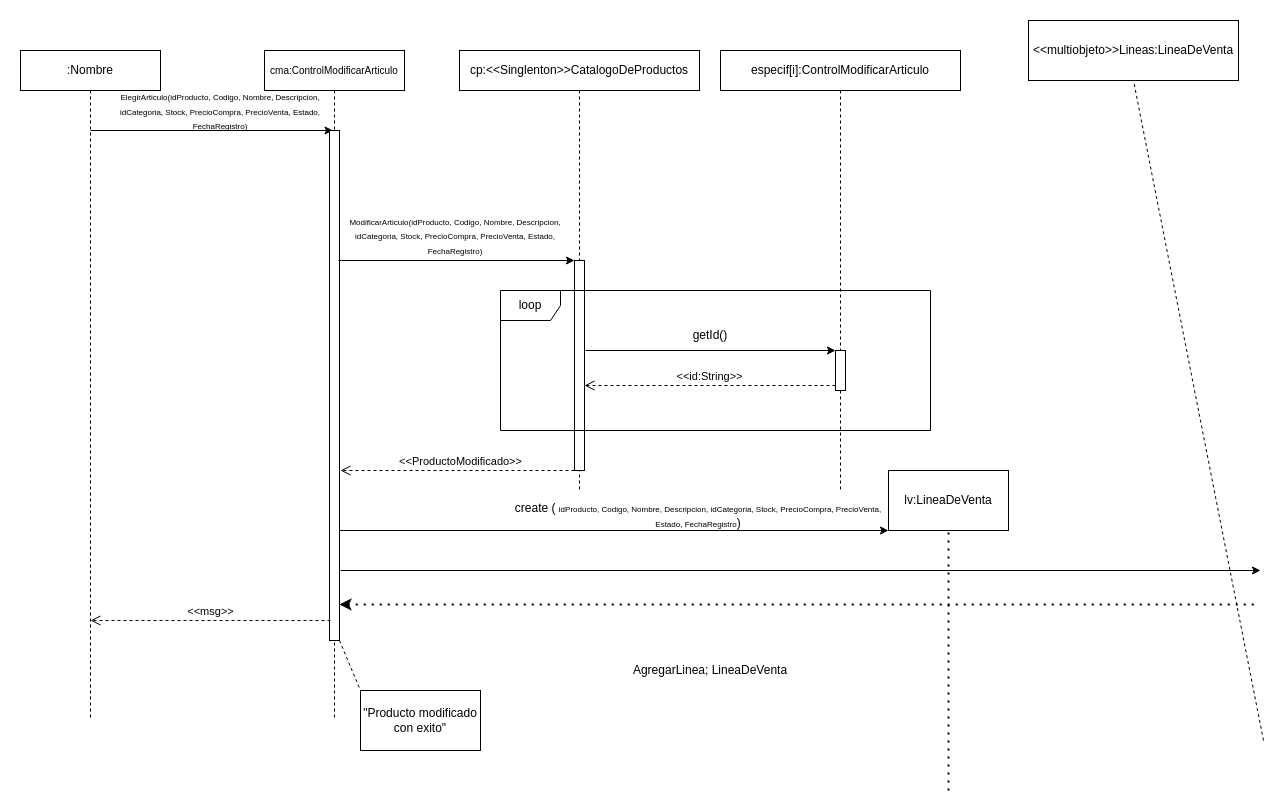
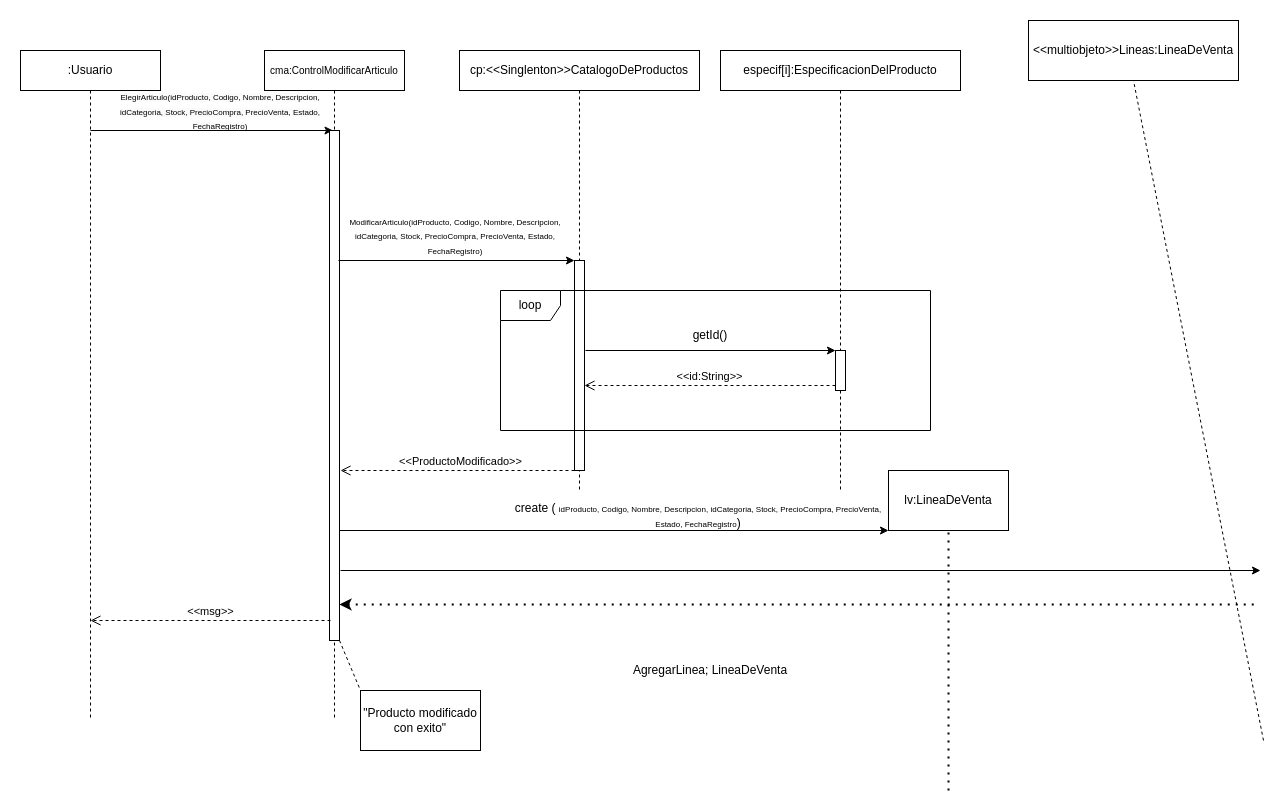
node ":Nombre": label ":Nombre" -> ":Usuario"
node "especif[i]:ControlModificarArticulo": label "especif[i]:ControlModificarArticulo" -> "especif[i]:EspecificacionDelProducto"
